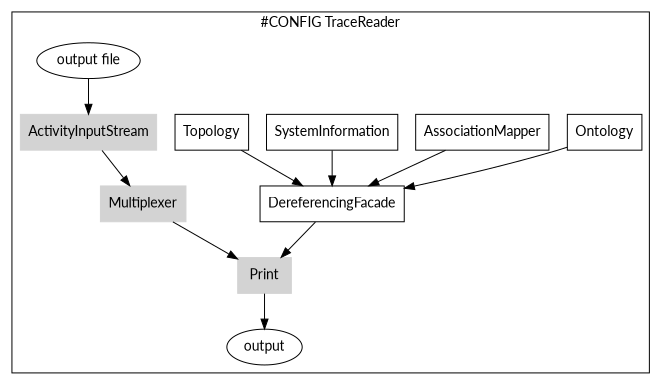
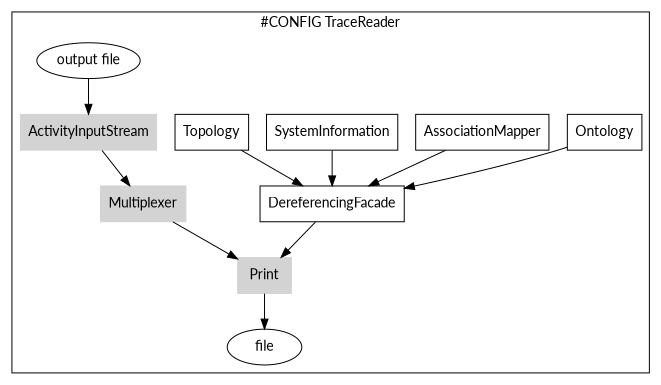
node "output": label "output" -> "file"
